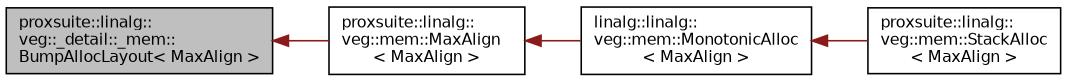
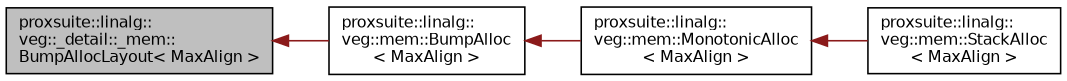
node "proxsuite::linalg:: veg::mem::MaxAlign < MaxAlign >": label "proxsuite::linalg:: veg::mem::MaxAlign < MaxAlign >" -> "proxsuite::linalg:: veg::mem::BumpAlloc < MaxAlign >"
node "linalg::linalg:: veg::mem::MonotonicAlloc < MaxAlign >": label "linalg::linalg:: veg::mem::MonotonicAlloc < MaxAlign >" -> "proxsuite::linalg:: veg::mem::MonotonicAlloc < MaxAlign >"
